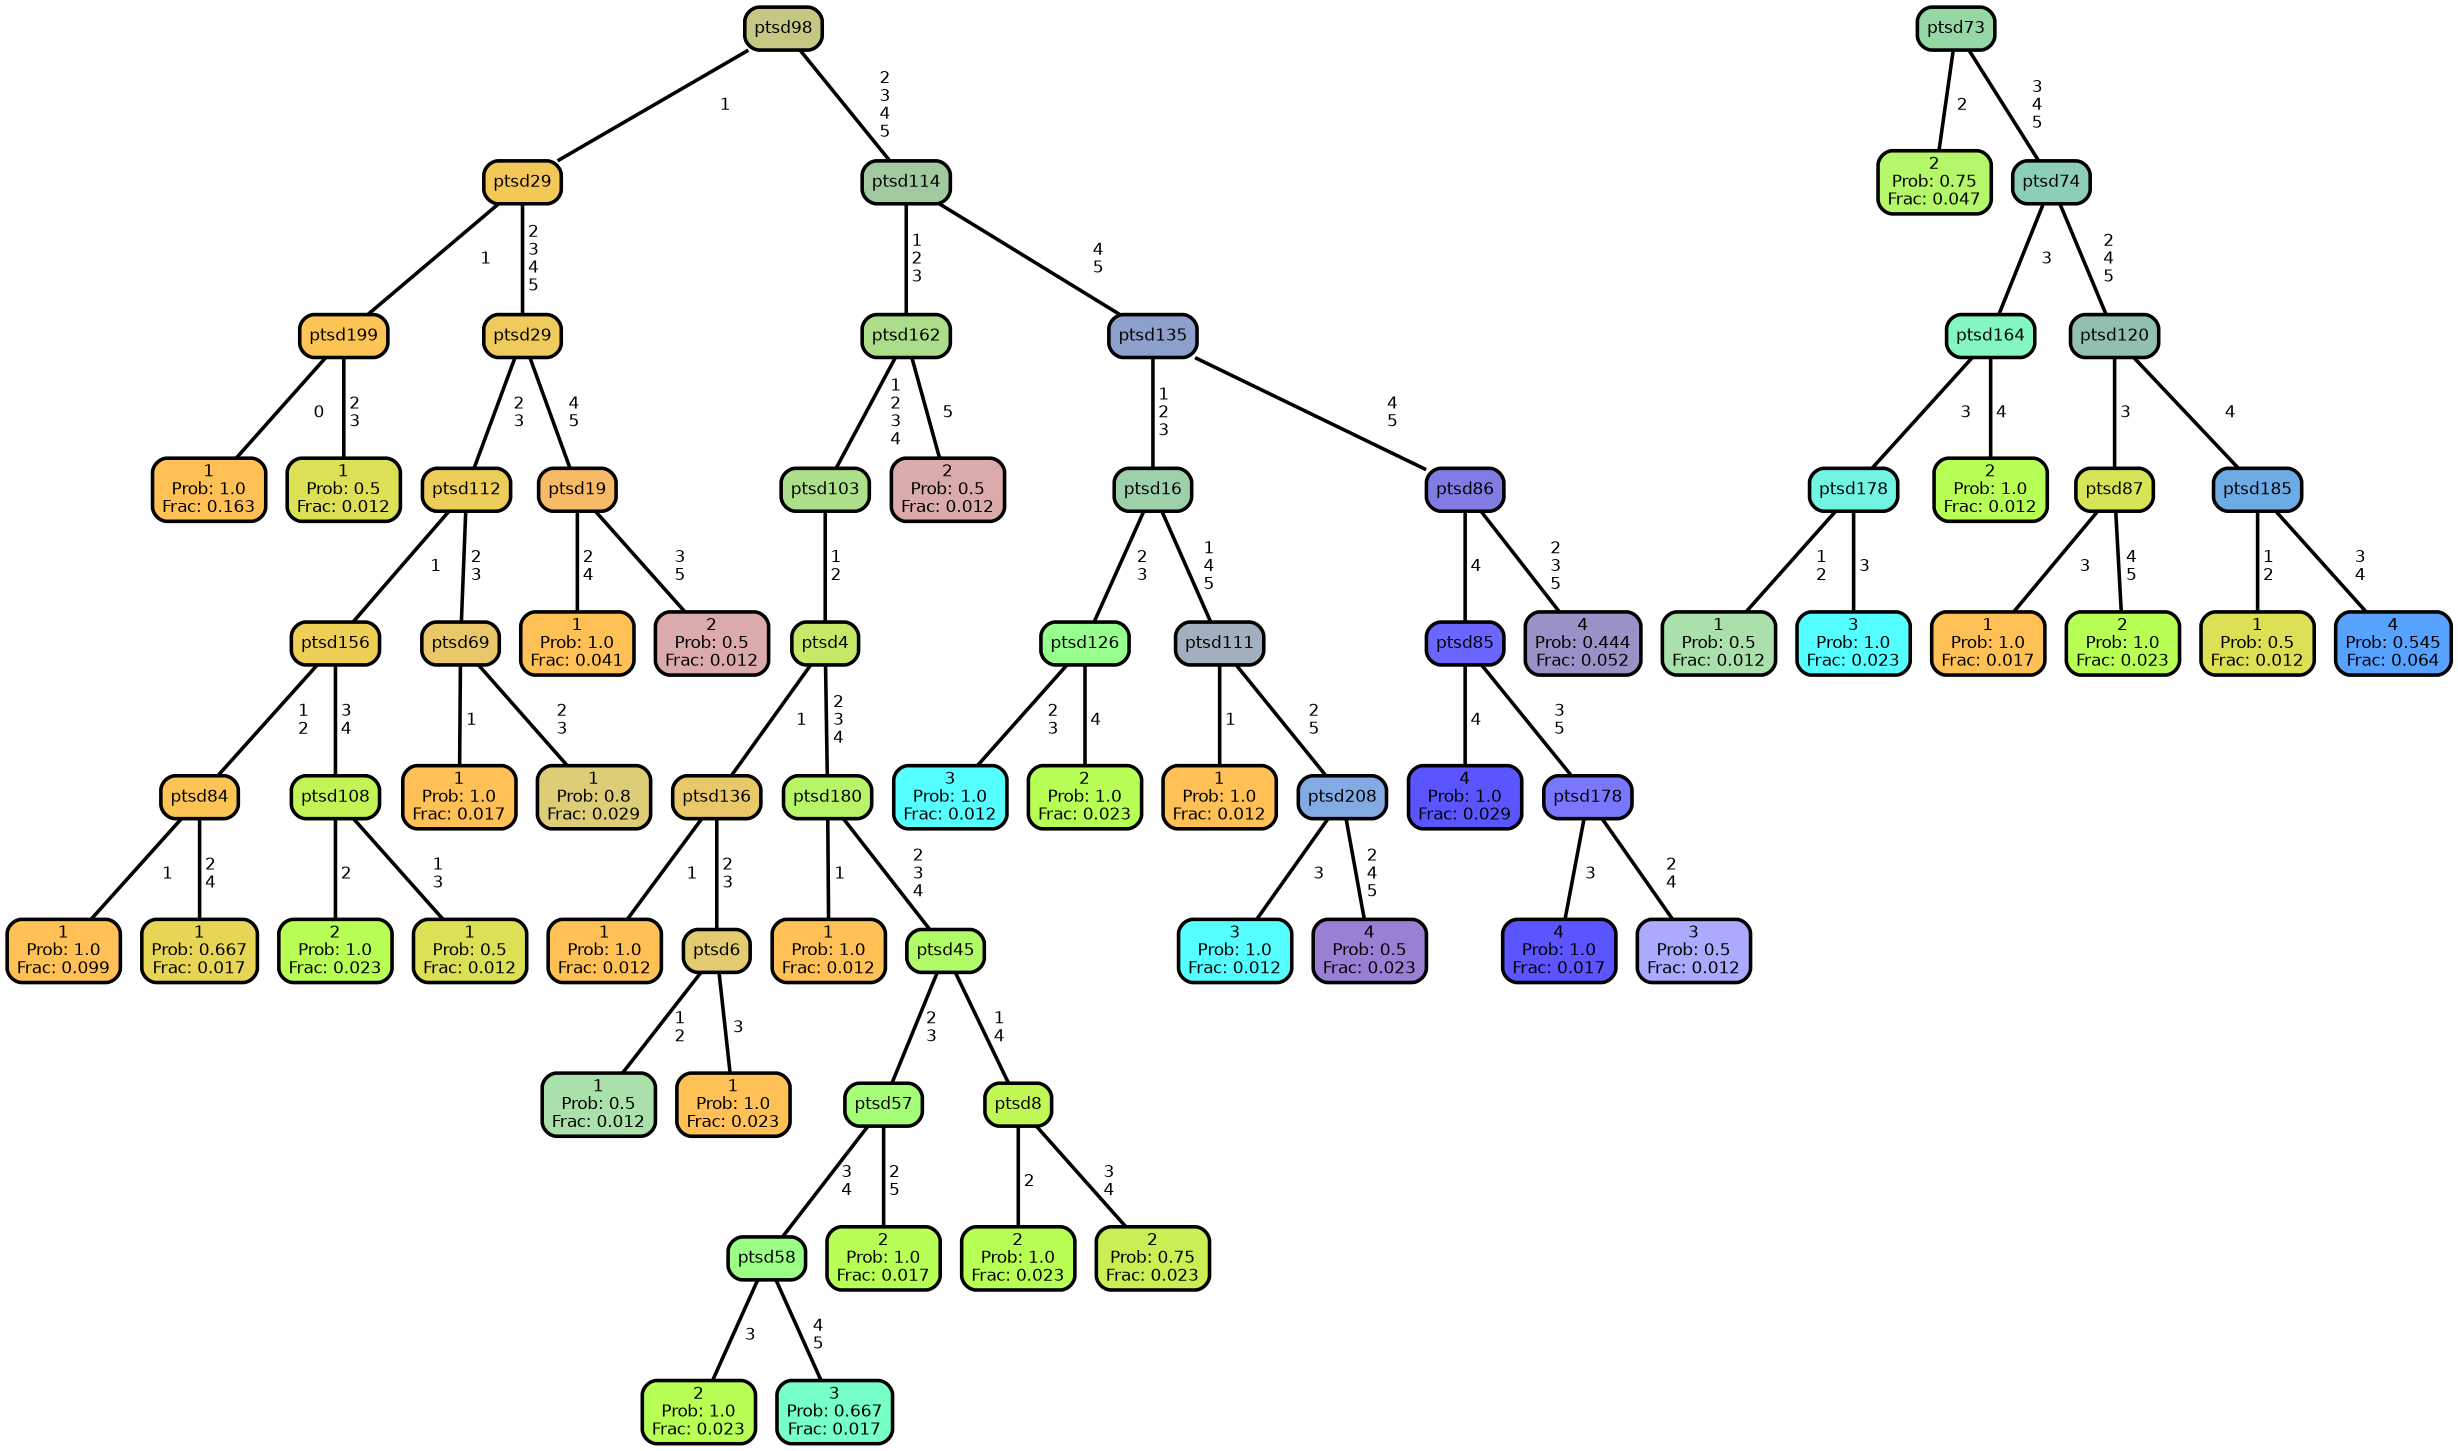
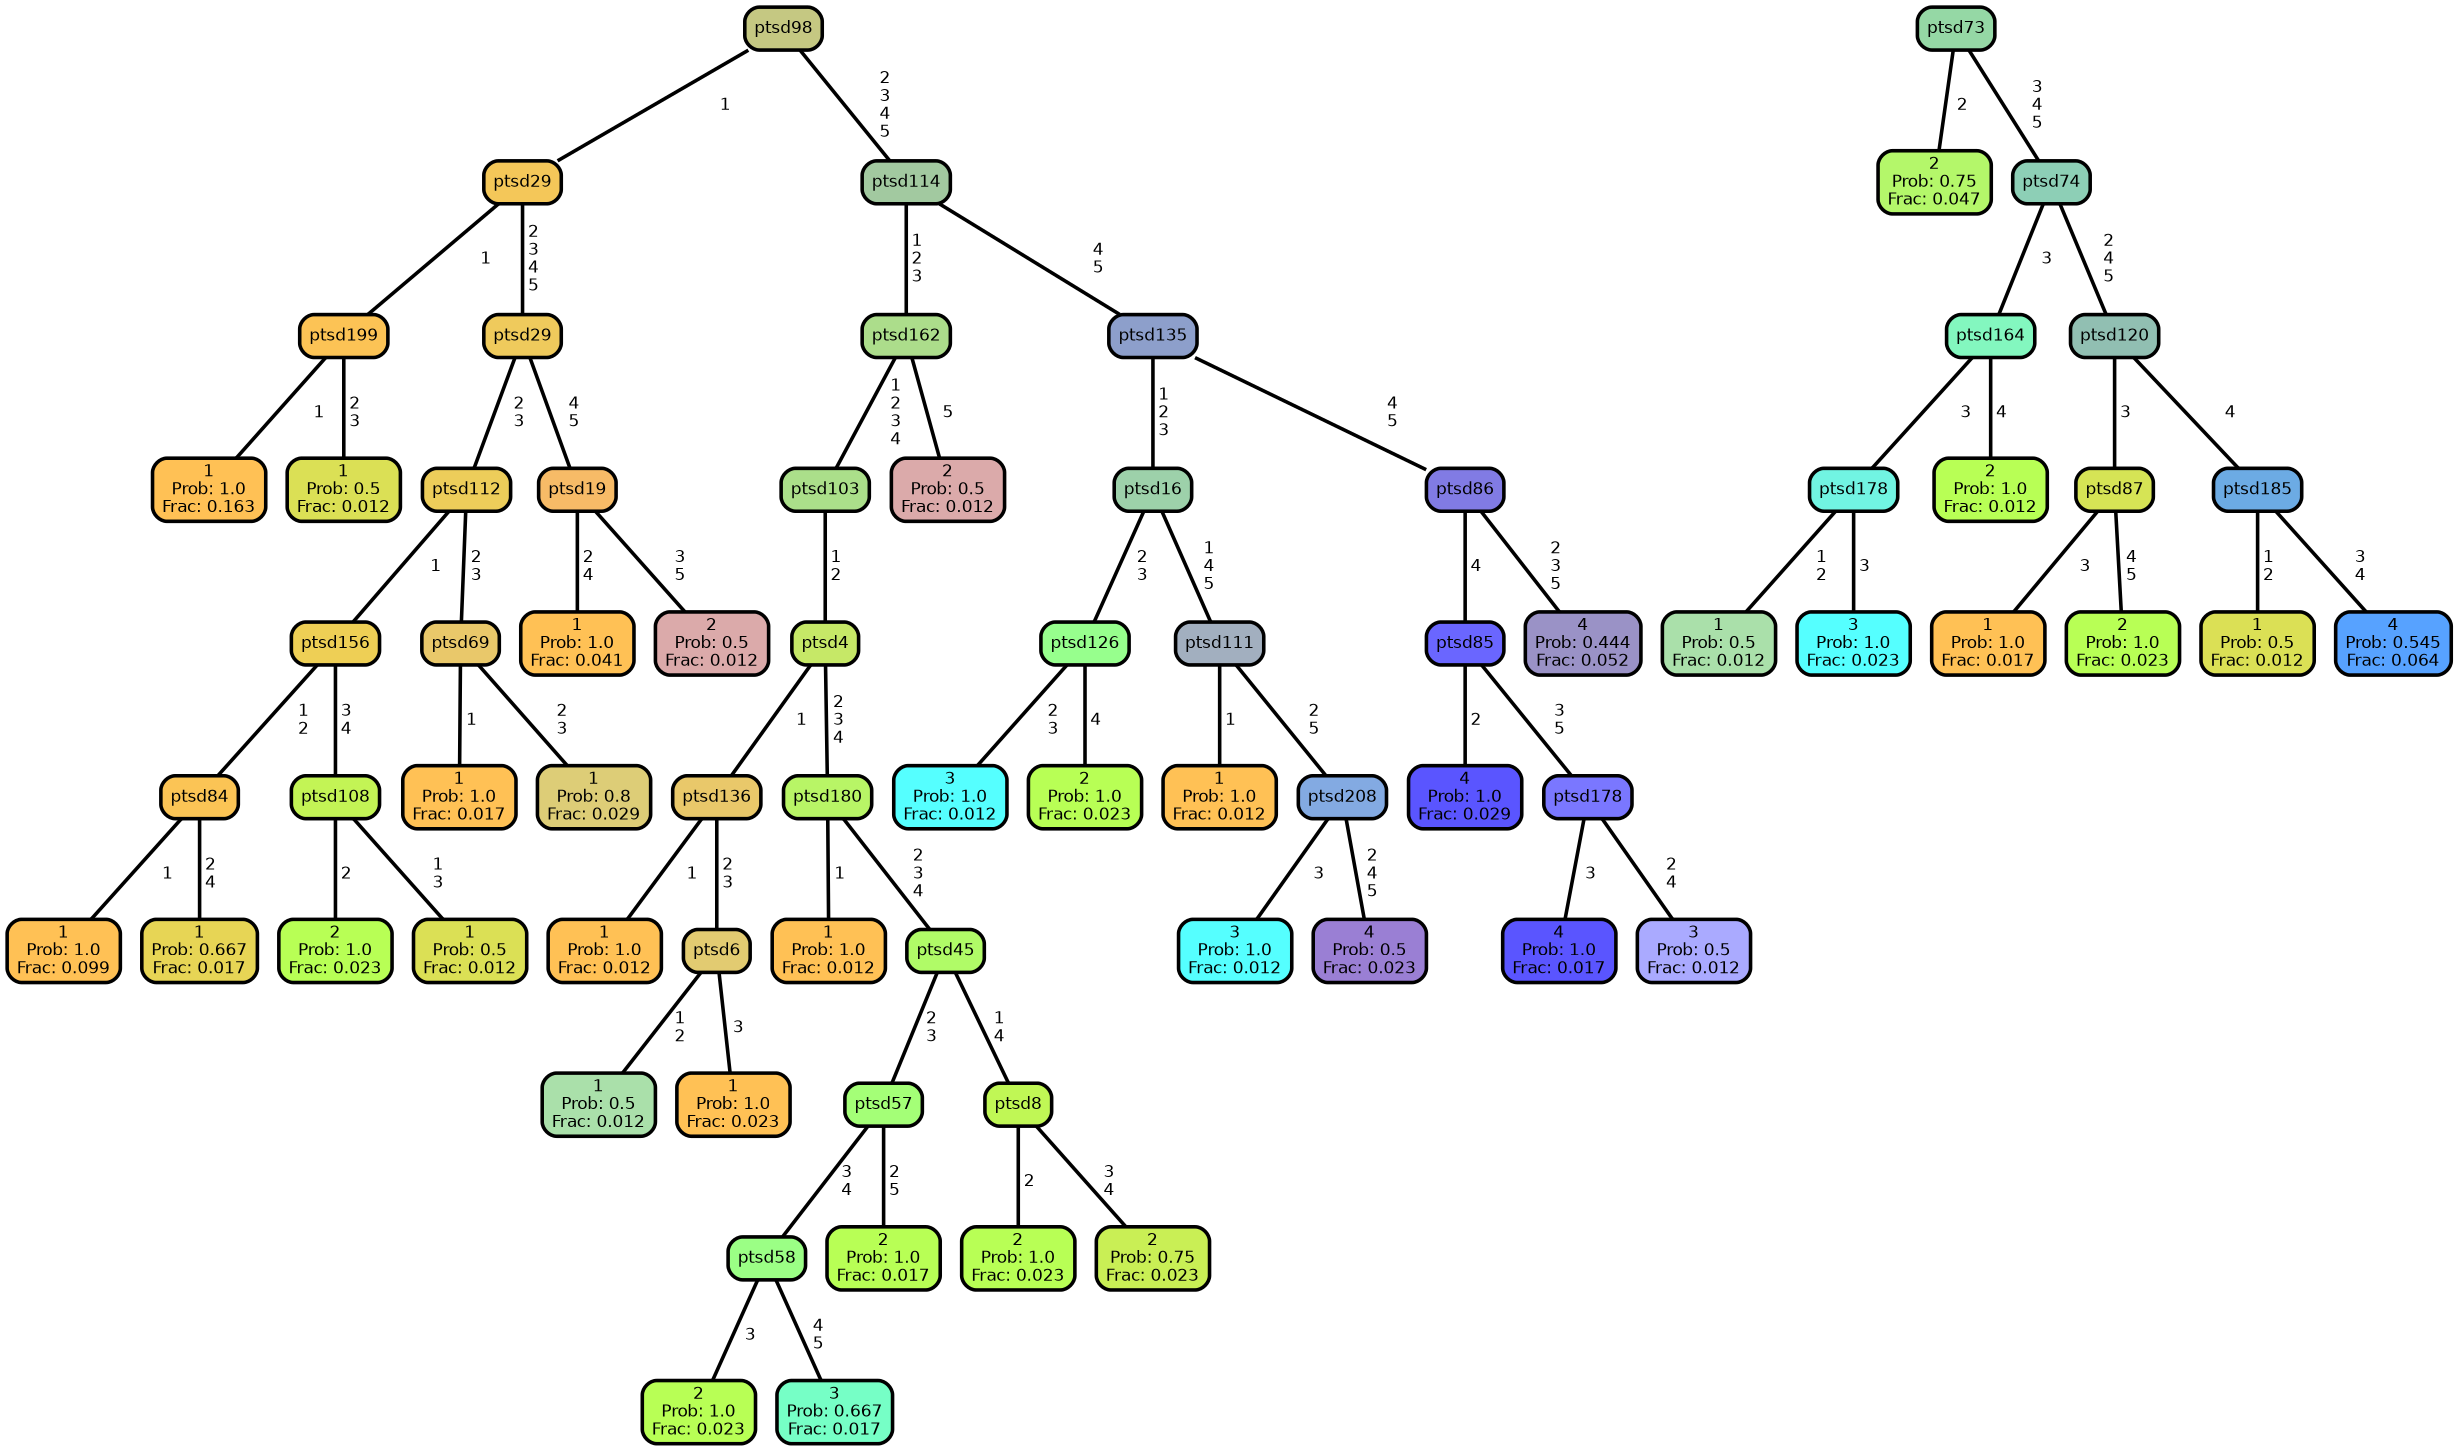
edge "ptsd199" -- "1 Prob: 1.0 Frac: 0.163": label " 0" -> " 1"
edge "ptsd85" -- "4 Prob: 1.0 Frac: 0.029": label " 4" -> " 2"
